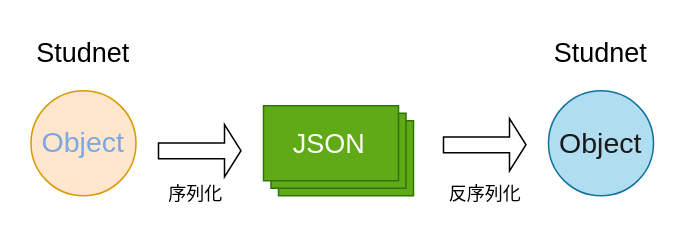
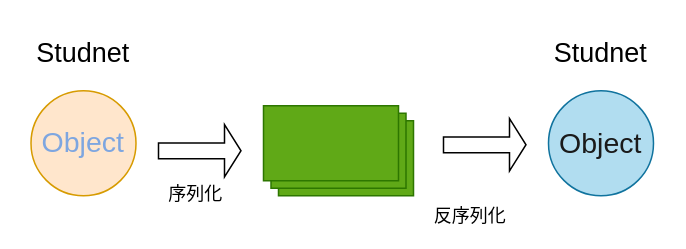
node "JSON": removed
node "反序列化": moved (485, 194) -> (470, 216)
